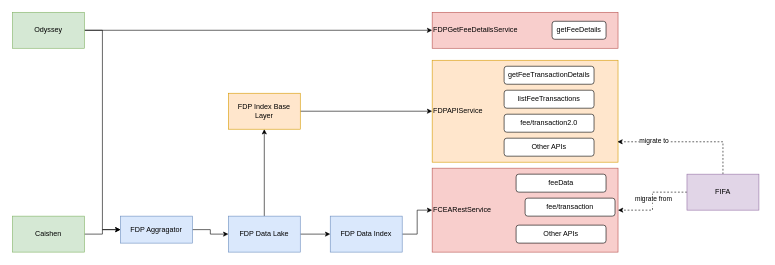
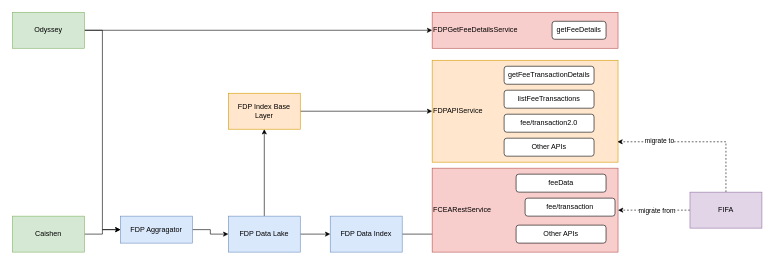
node "FIFA": moved (723, 192) -> (726, 210)
edge "FDP Data Index" -> "FCEARestService": now "FDP Data Index" -> "fee/transaction"
